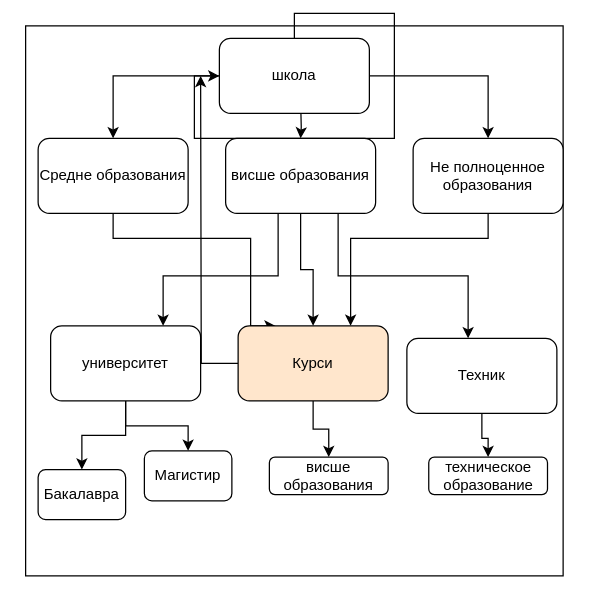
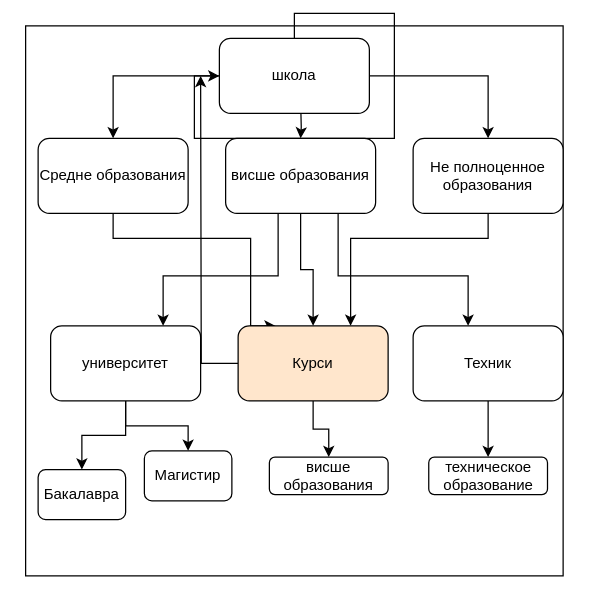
node "Техник": moved (482, 376) -> (488, 363)
